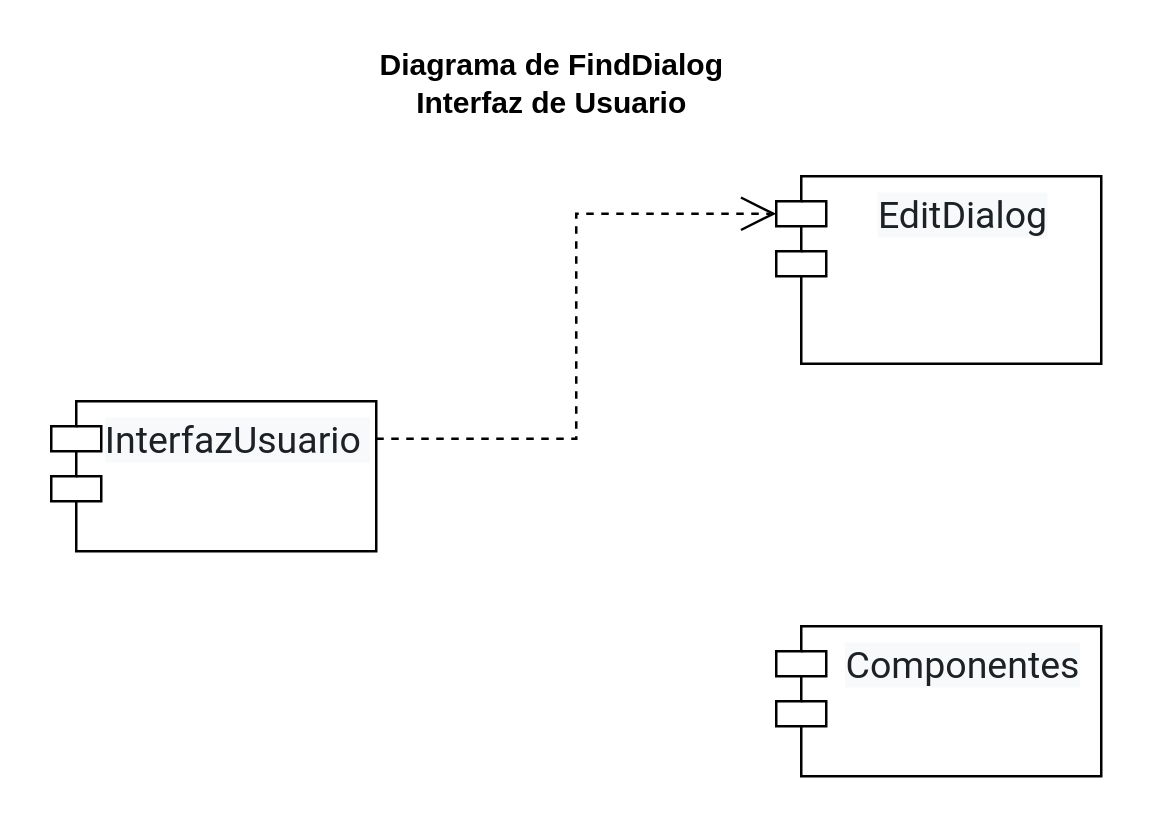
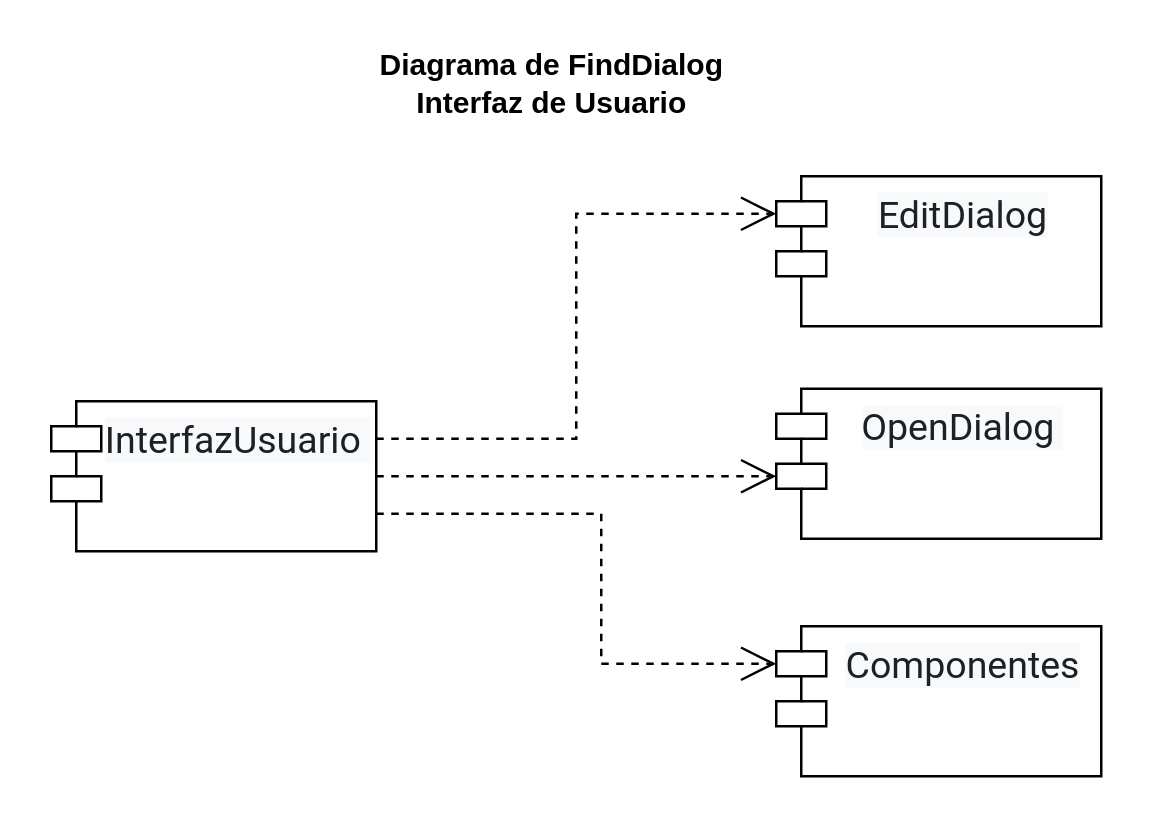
node "EditDialog": size 325x188 -> 325x150
node "OpenDialog": added
edge "InterfazUsuario" -> "OpenDialog": added
edge "InterfazUsuario" -> "Componentes": added
